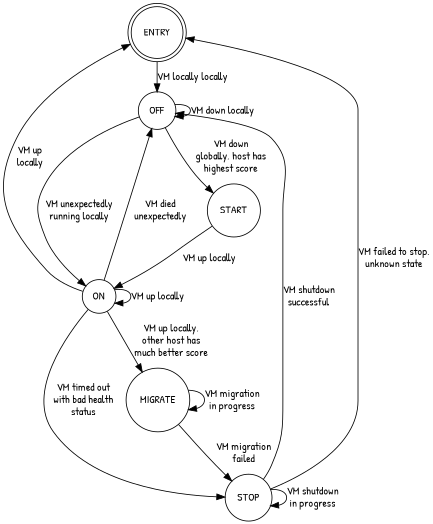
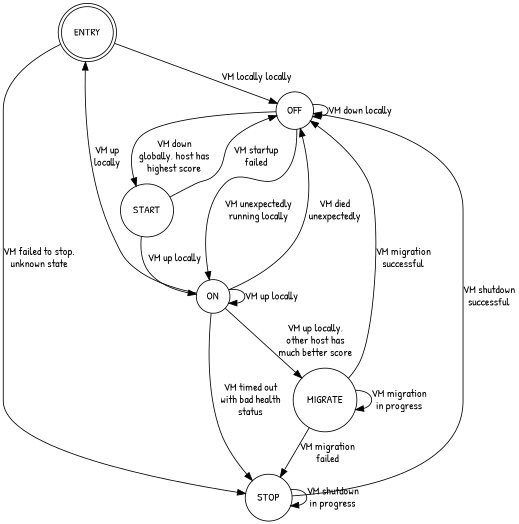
edge "START" -> "OFF": added, label "VM startup failed"
edge "STOP" -> "ENTRY": reversed
edge "MIGRATE" -> "OFF": added, label "VM migration successful"
